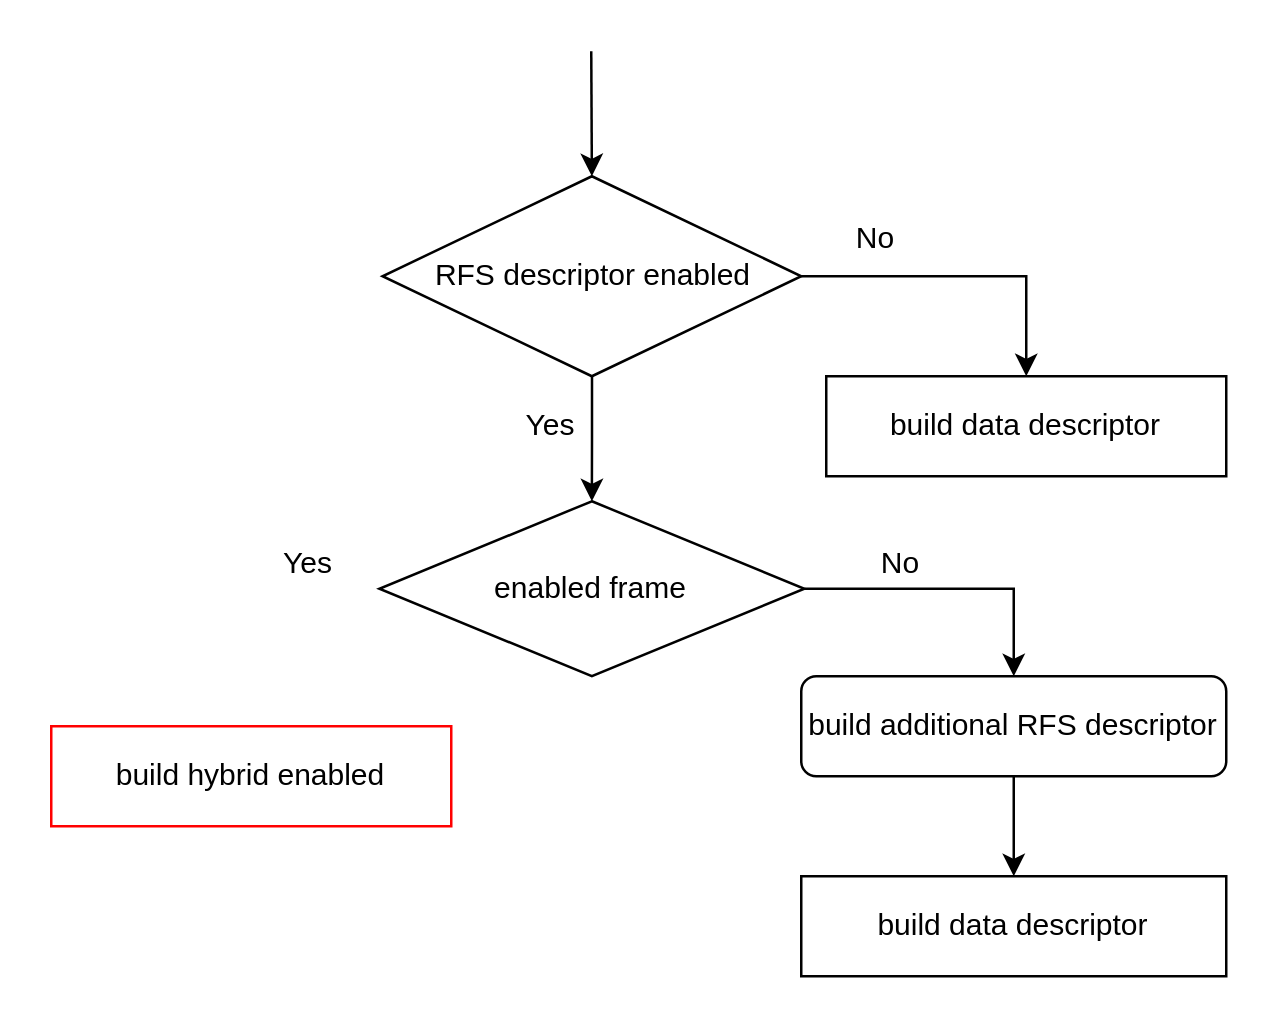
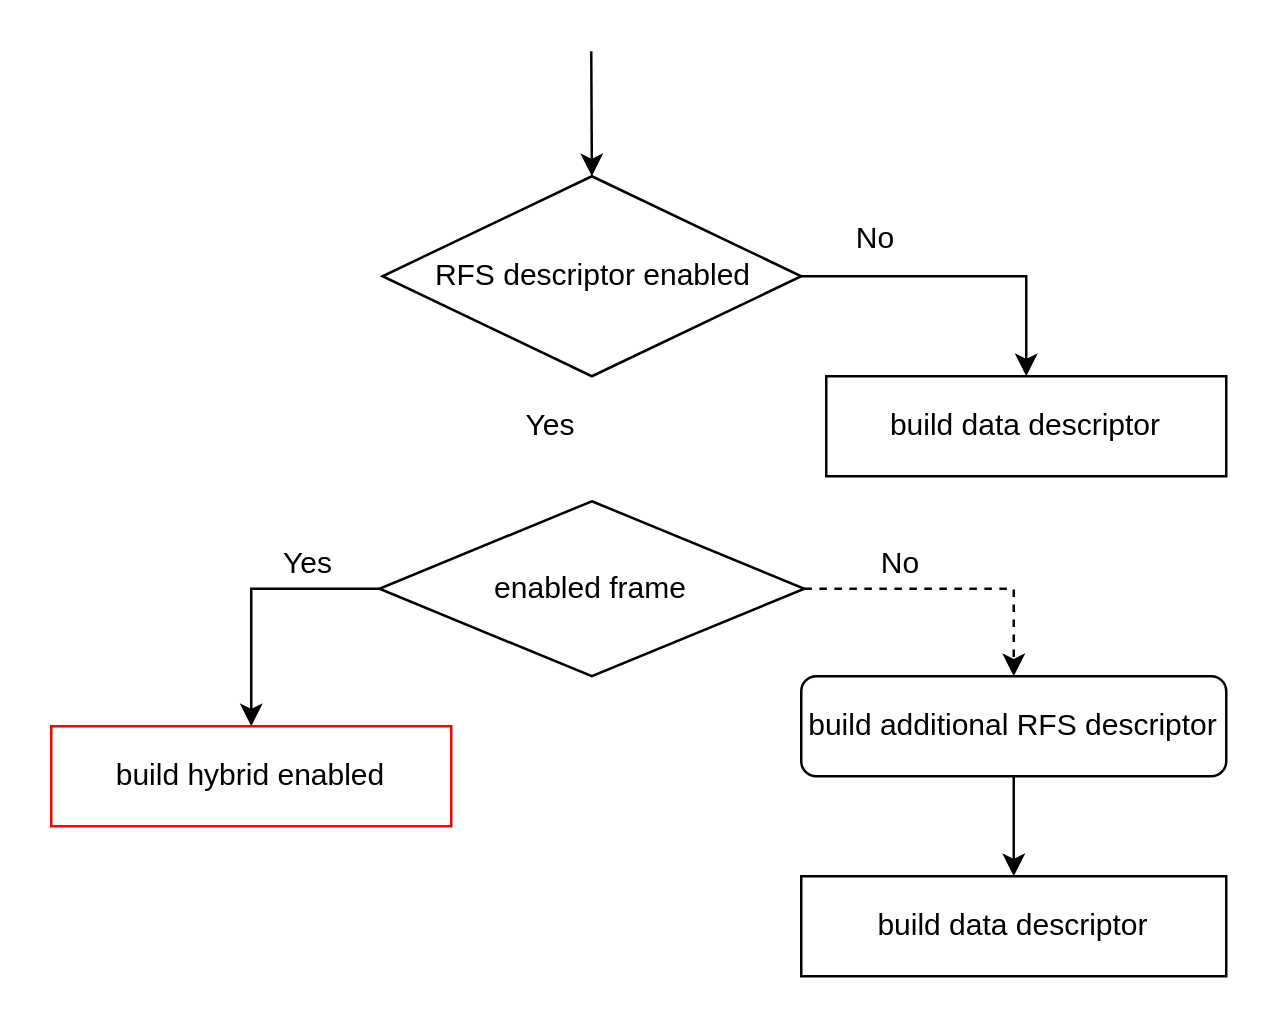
edge "RFS descriptor enabled" -> "enabled frame": removed
edge "enabled frame" -> "build hybrid enabled": added
edge "enabled frame" -> "build additional RFS descriptor": style solid -> dashed
